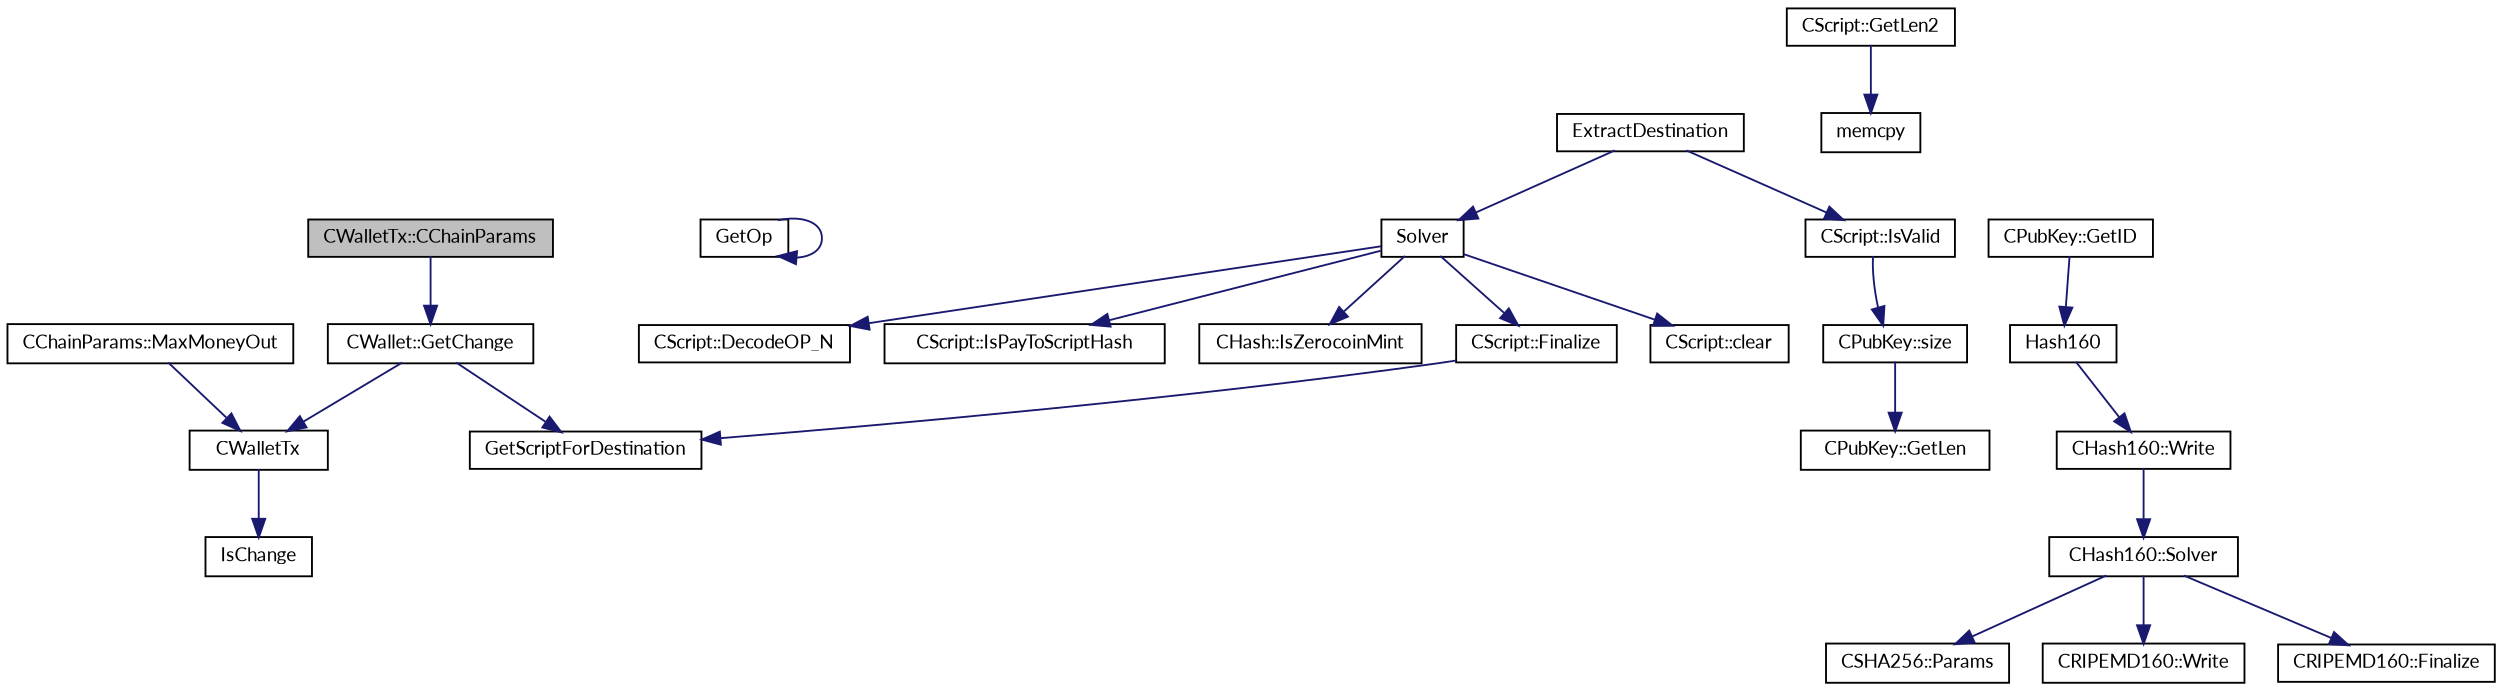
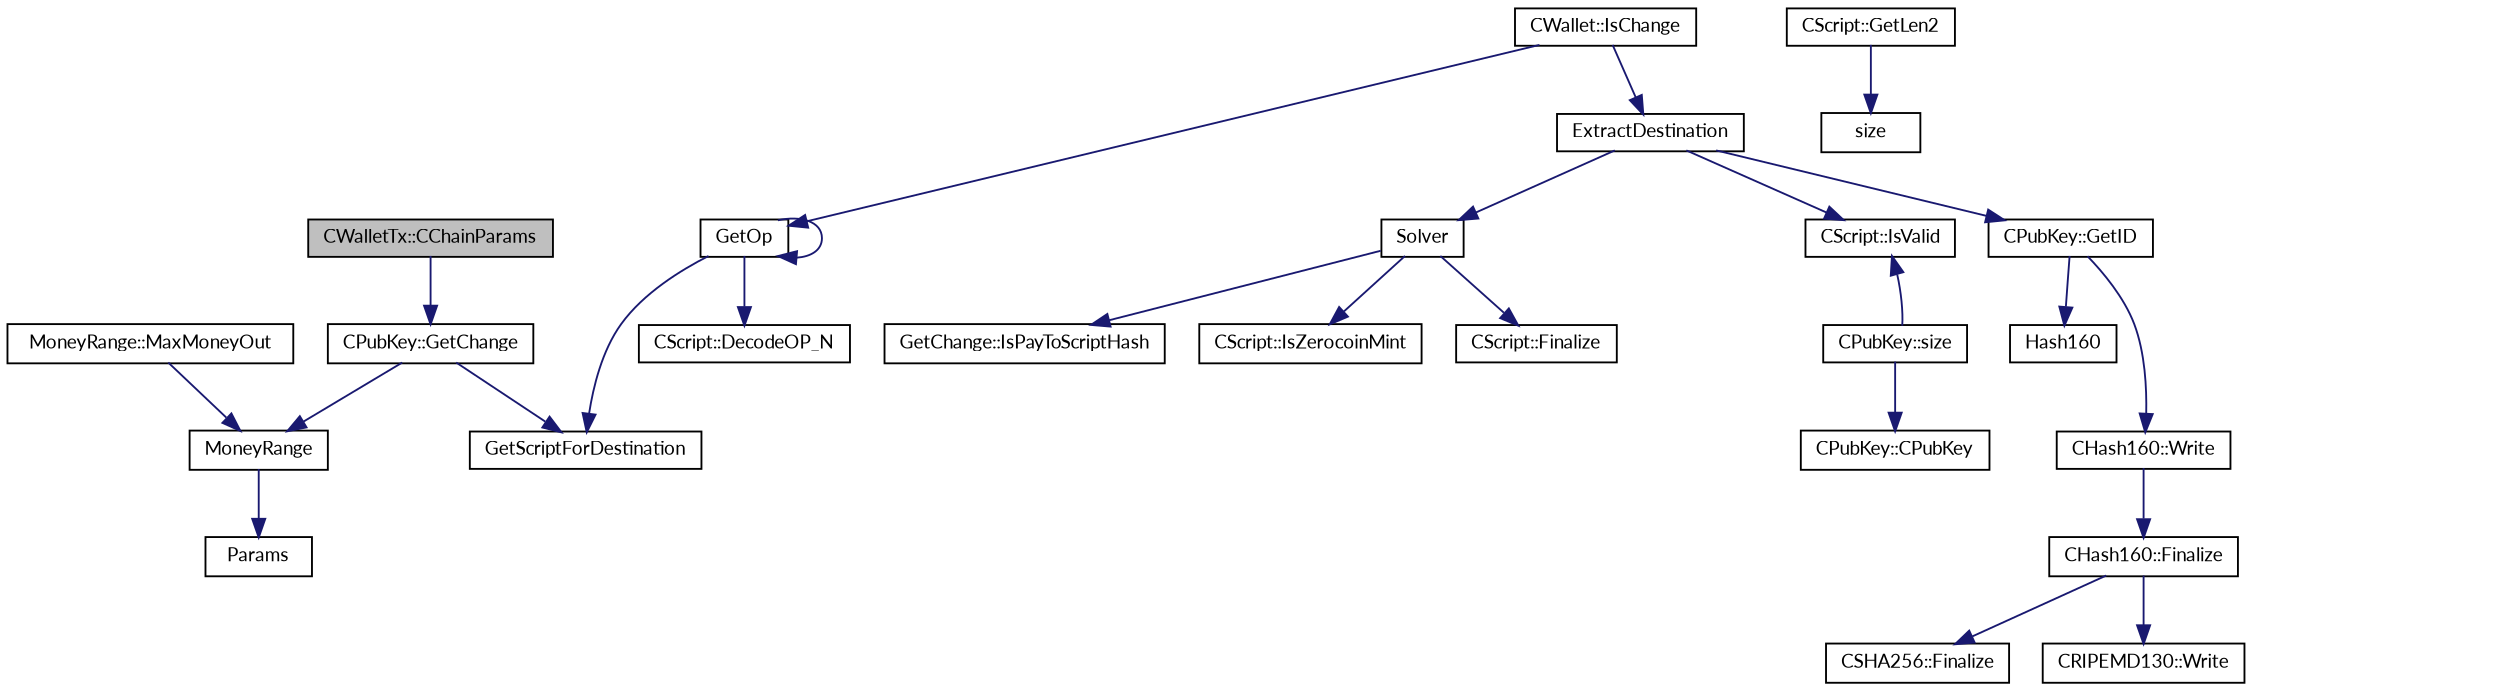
node "CWallet::IsChange": added
node "memcpy": label "memcpy" -> "size"
edge "ExtractDestination" -> "CPubKey::GetID": added
edge "CScript::IsValid" -> "CPubKey::size": reversed
edge "Solver" -> "CScript::DecodeOP_N": now "GetOp" -> "CScript::DecodeOP_N"
node "CChainParams::MaxMoneyOut": label "CChainParams::MaxMoneyOut" -> "MoneyRange::MaxMoneyOut"
node "CWallet::GetChange": label "CWallet::GetChange" -> "CPubKey::GetChange"
node "CScript::IsPayToScriptHash": label "CScript::IsPayToScriptHash" -> "GetChange::IsPayToScriptHash"
node "CHash::IsZerocoinMint": label "CHash::IsZerocoinMint" -> "CScript::IsZerocoinMint"
node "CScript::clear": removed
edge "Hash160" -> "CHash160::Write": now "CPubKey::GetID" -> "CHash160::Write"
edge "CScript::Finalize" -> "GetScriptForDestination": now "GetOp" -> "GetScriptForDestination"
node "CWalletTx": label "CWalletTx" -> "MoneyRange"
node "CPubKey::GetLen": label "CPubKey::GetLen" -> "CPubKey::CPubKey"
node "IsChange": label "IsChange" -> "Params"
node "CHash160::Solver": label "CHash160::Solver" -> "CHash160::Finalize"
node "CSHA256::Params": label "CSHA256::Params" -> "CSHA256::Finalize"
node "CRIPEMD160::Write": label "CRIPEMD160::Write" -> "CRIPEMD130::Write"
node "CRIPEMD160::Finalize": removed
